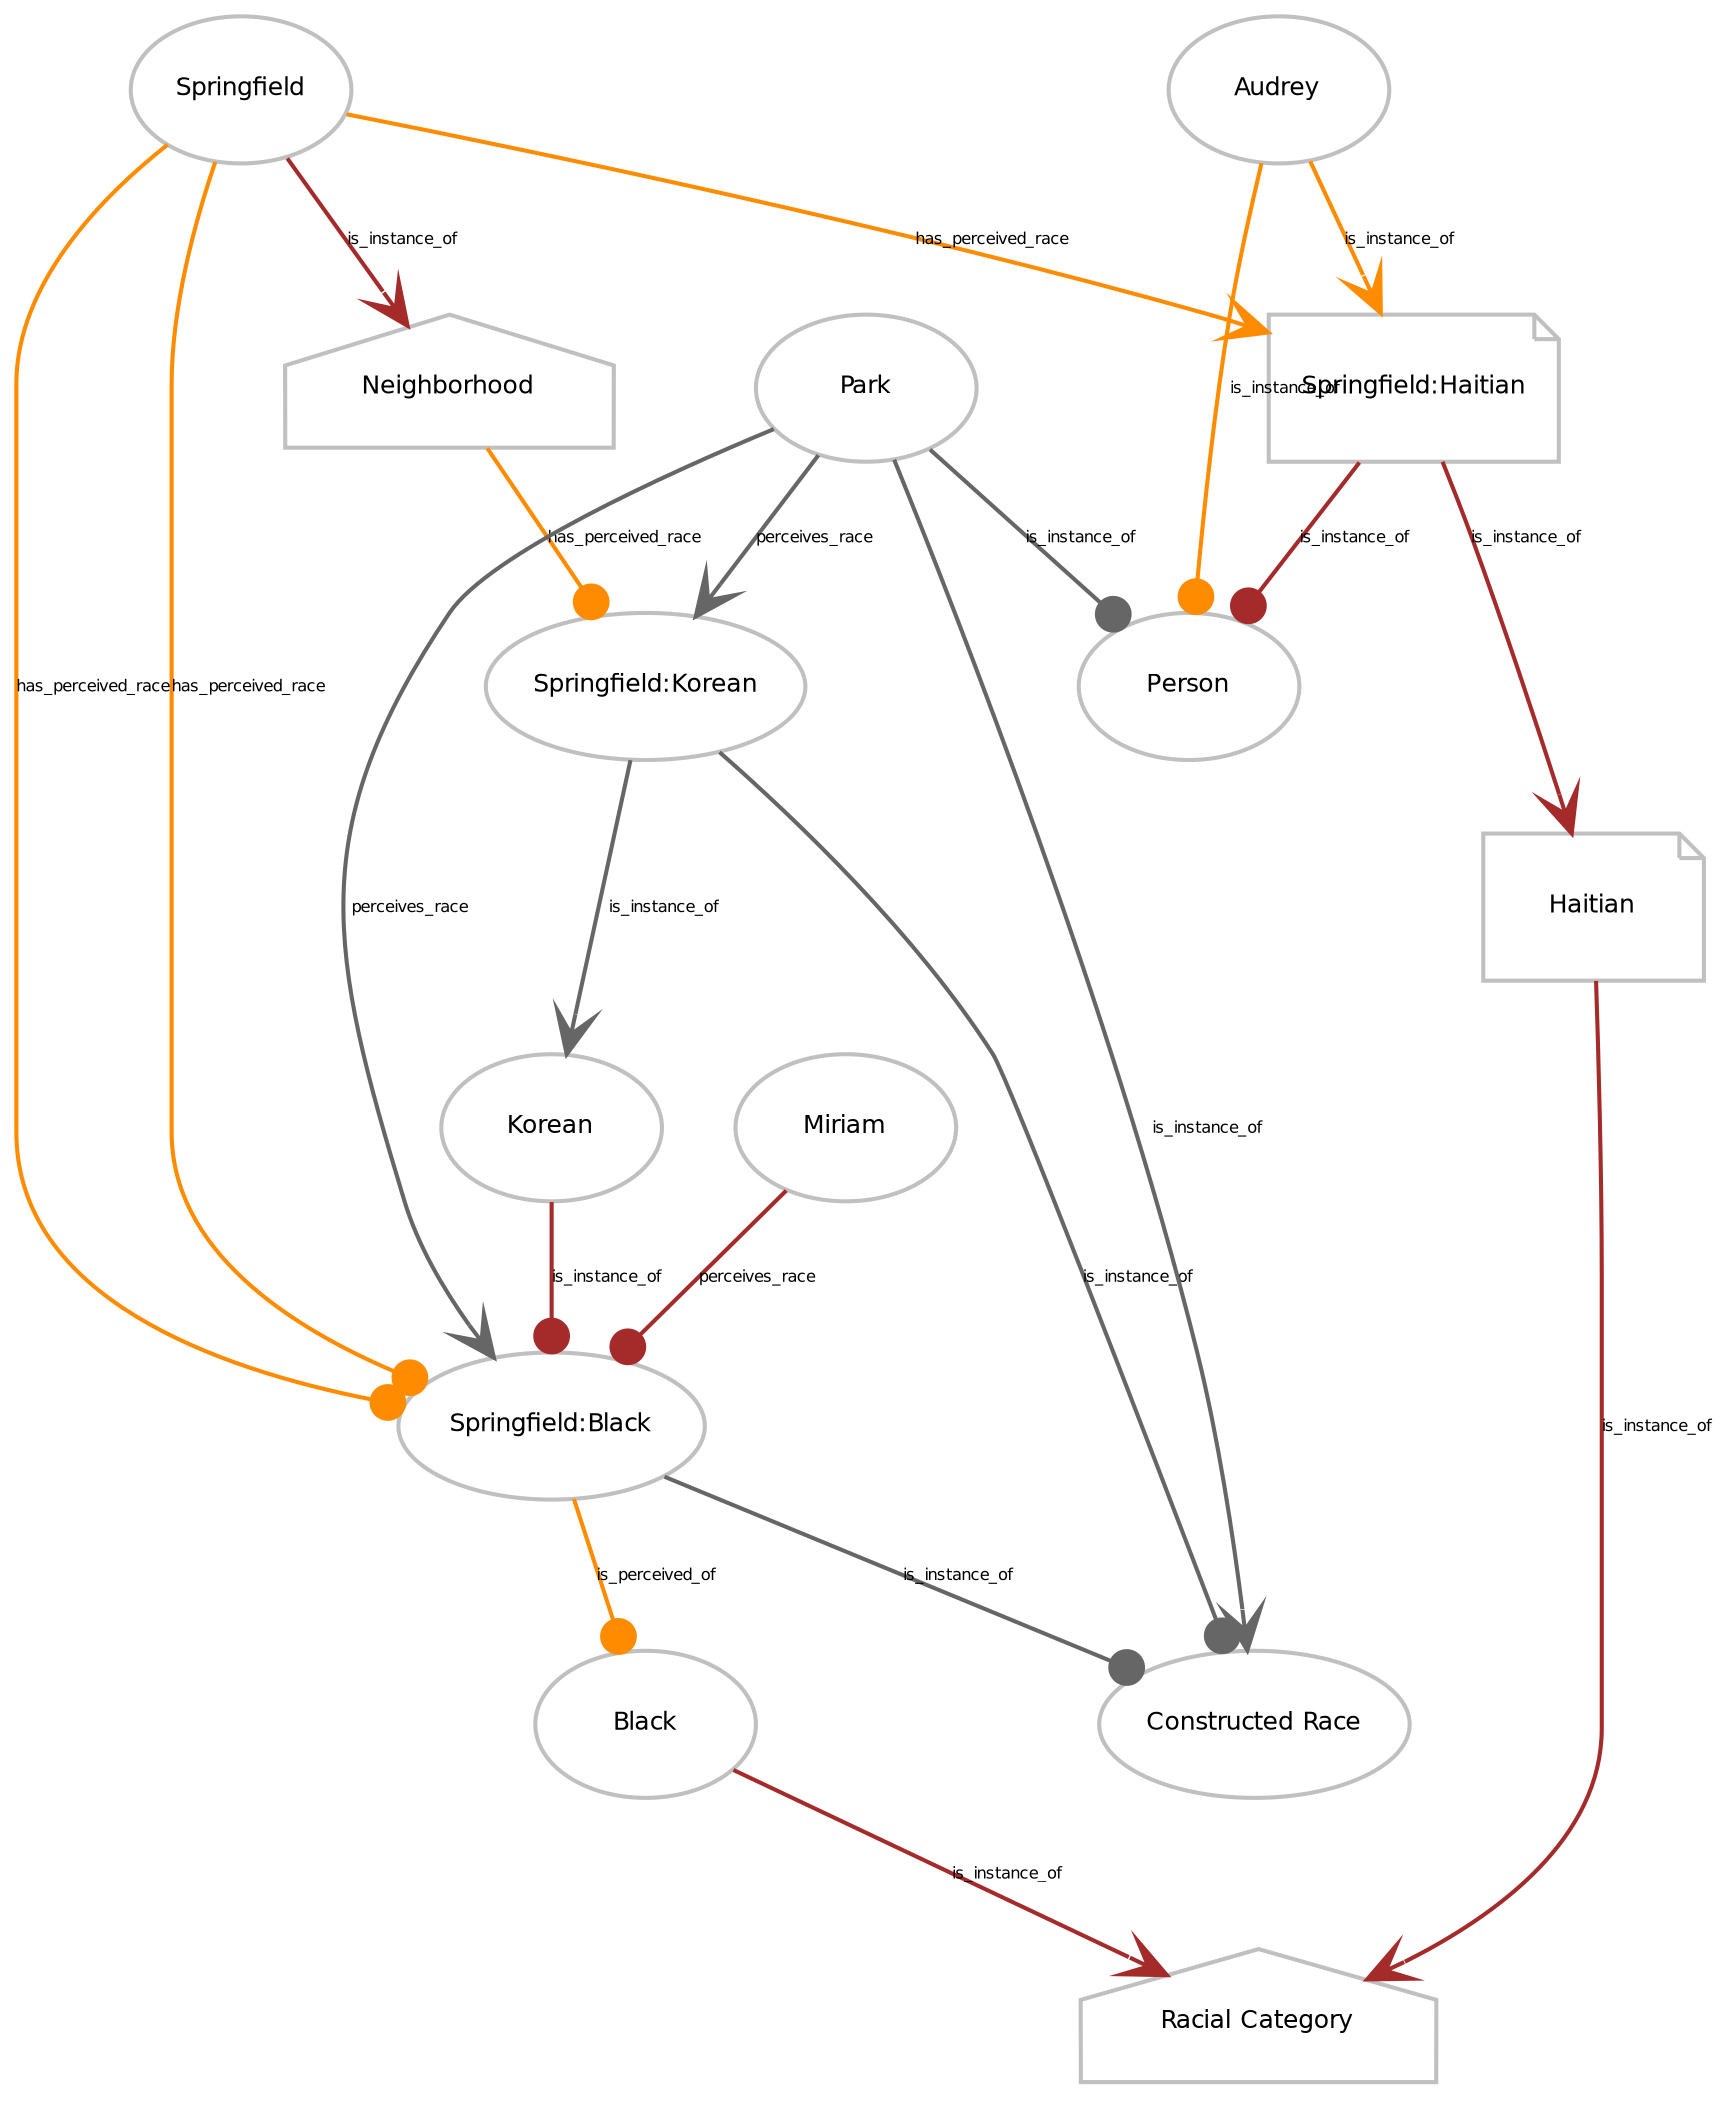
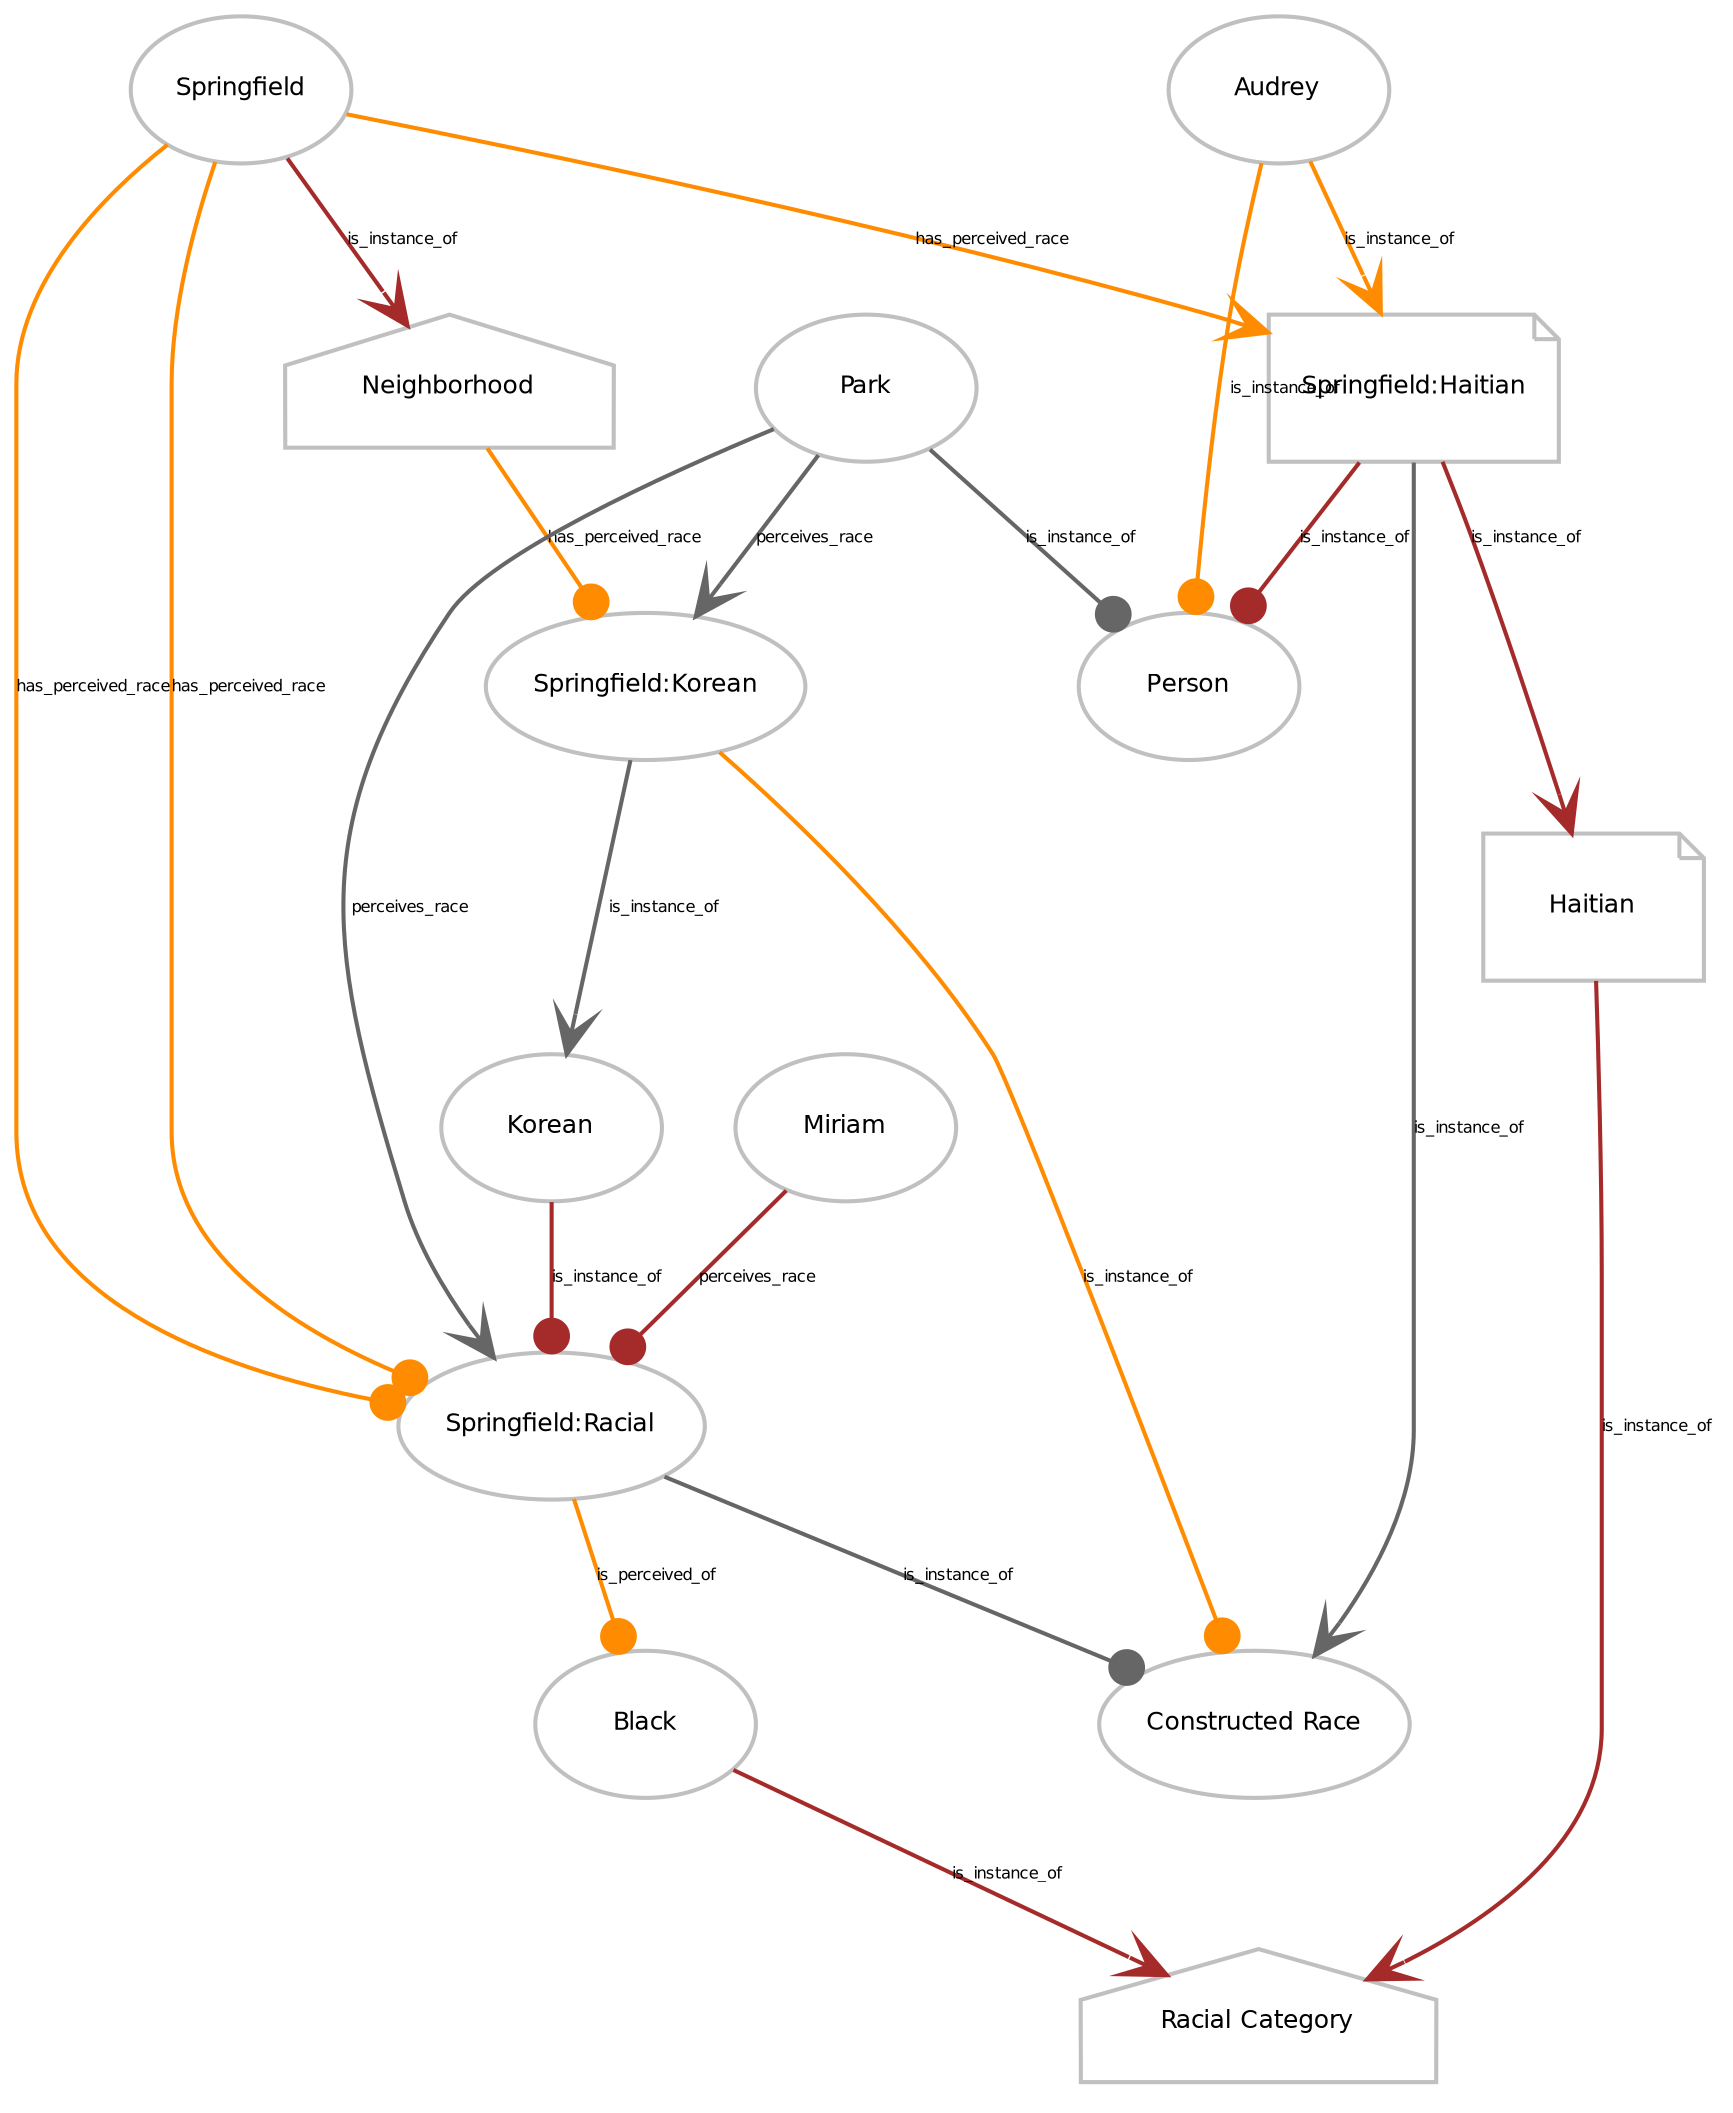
edge "Park" -> "Constructed Race": now "Springfield:Haitian" -> "Constructed Race"
edge "Springfield:Korean" -> "Constructed Race": color gray40 -> darkorange
node "Springfield:Black": label "Springfield:Black" -> "Springfield:Racial"
